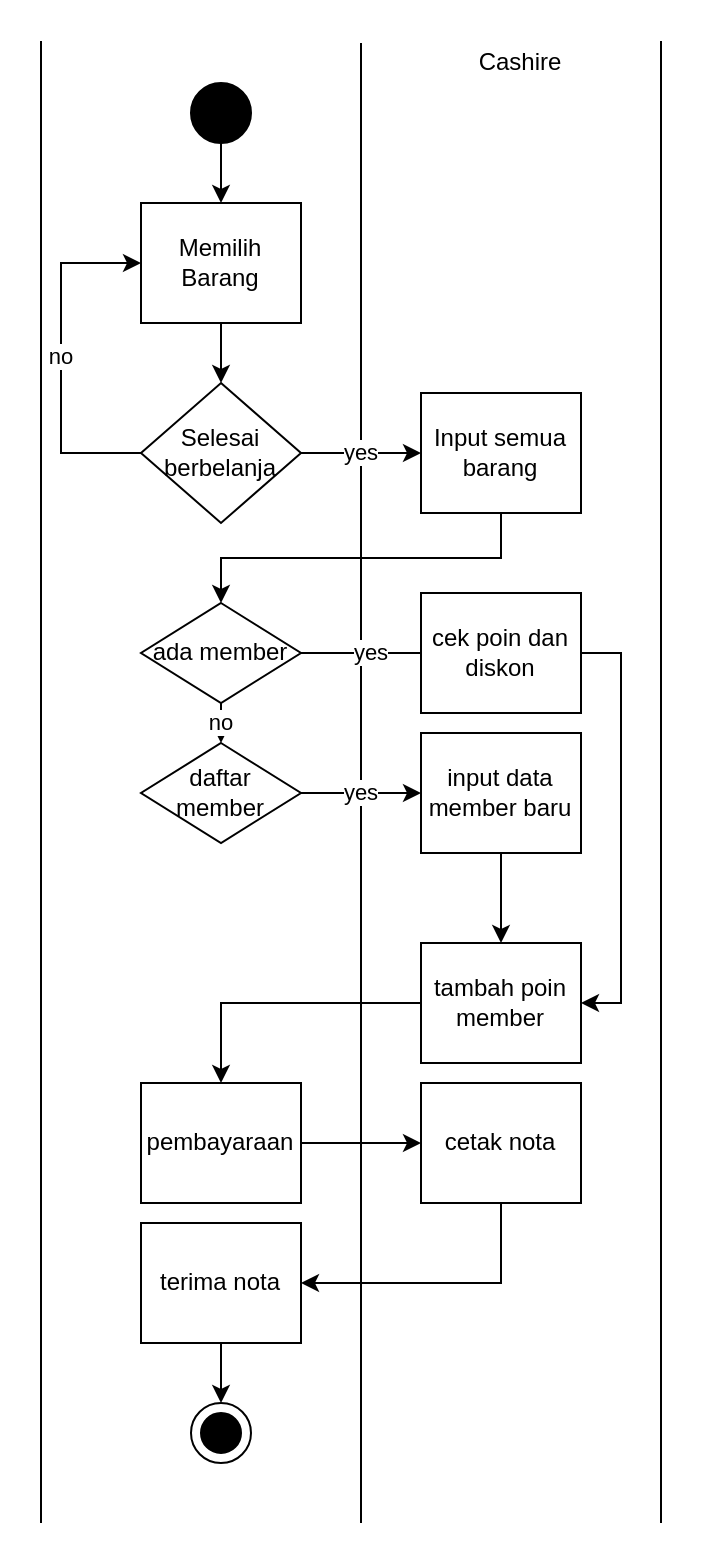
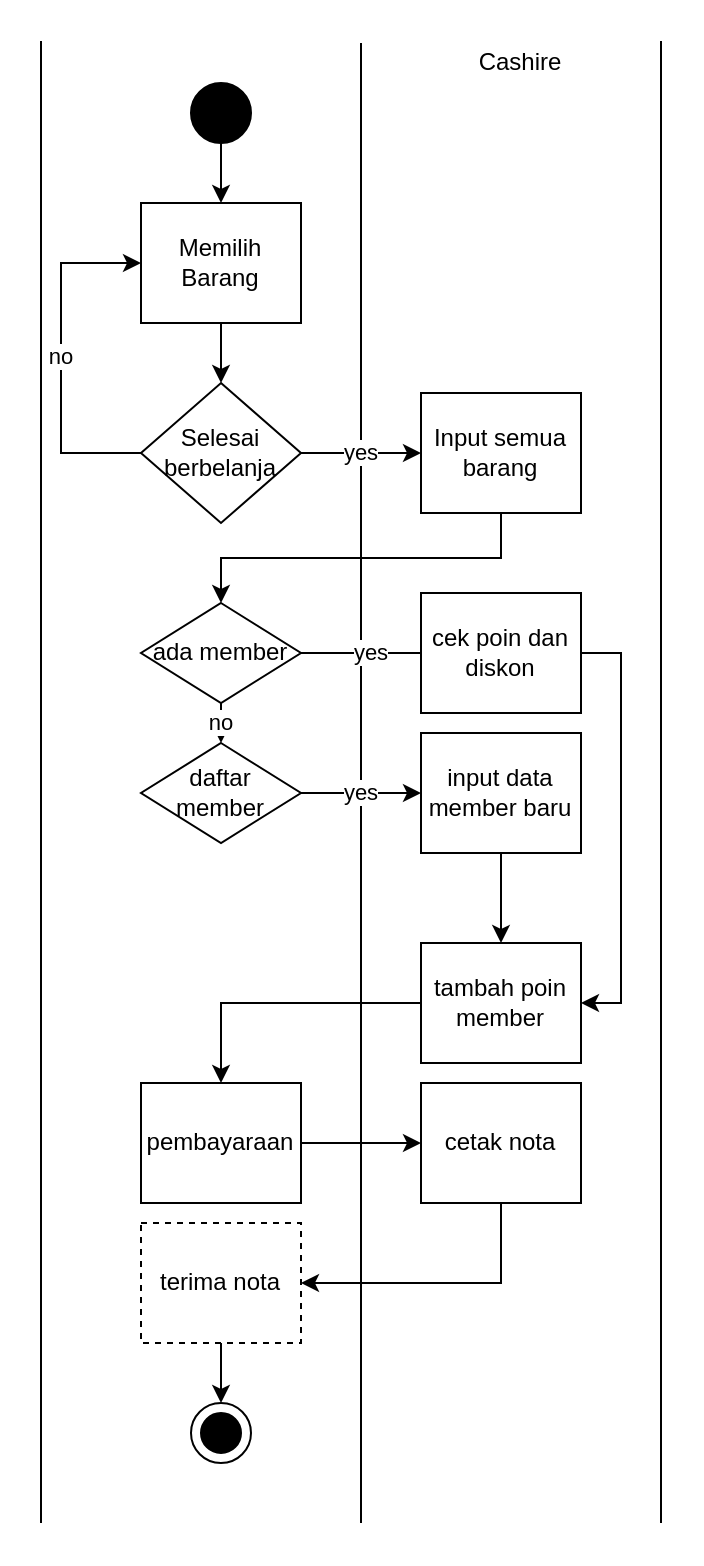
node "terima nota": style solid -> dashed
